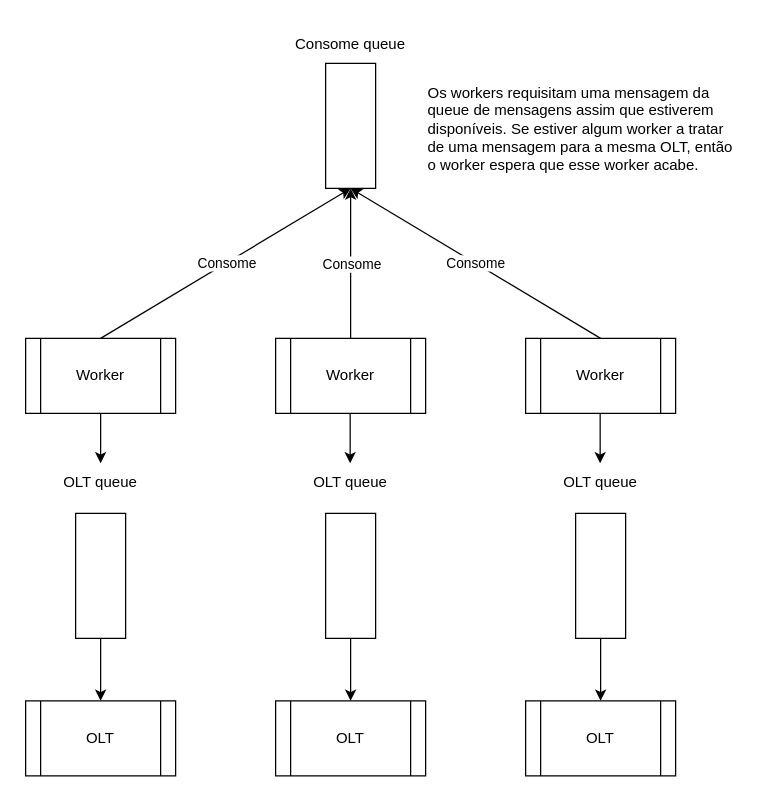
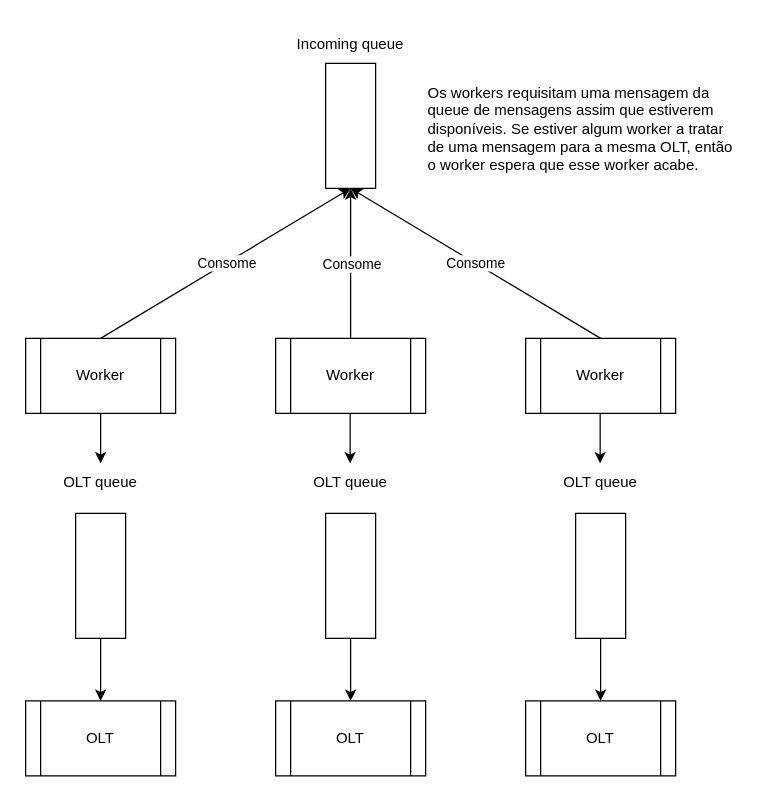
node "Consome queue": label "Consome queue" -> "Incoming queue"
